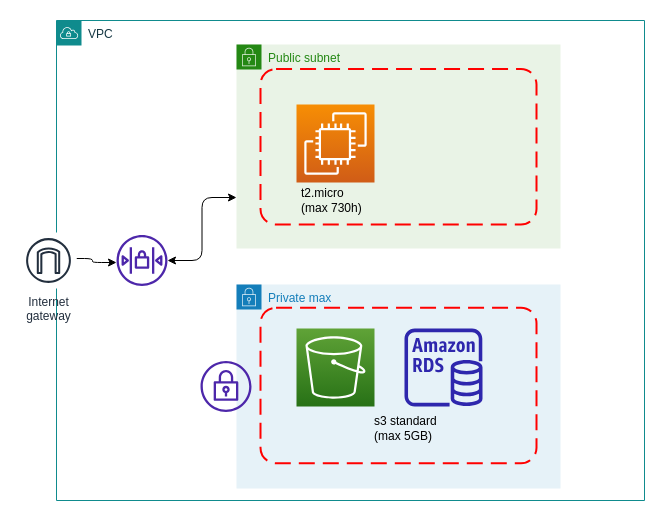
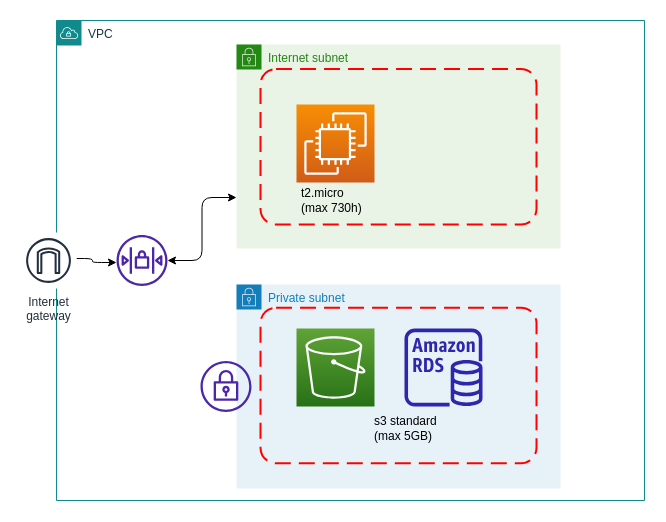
node "Public subnet": label "Public subnet" -> "Internet subnet"
node "Private max": label "Private max" -> "Private subnet"
